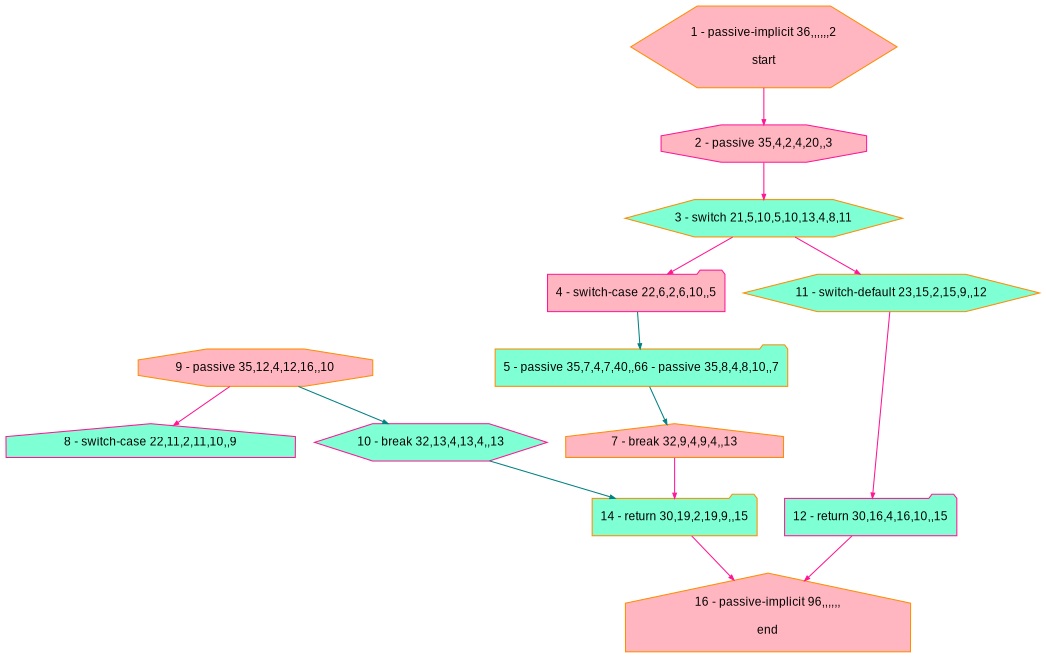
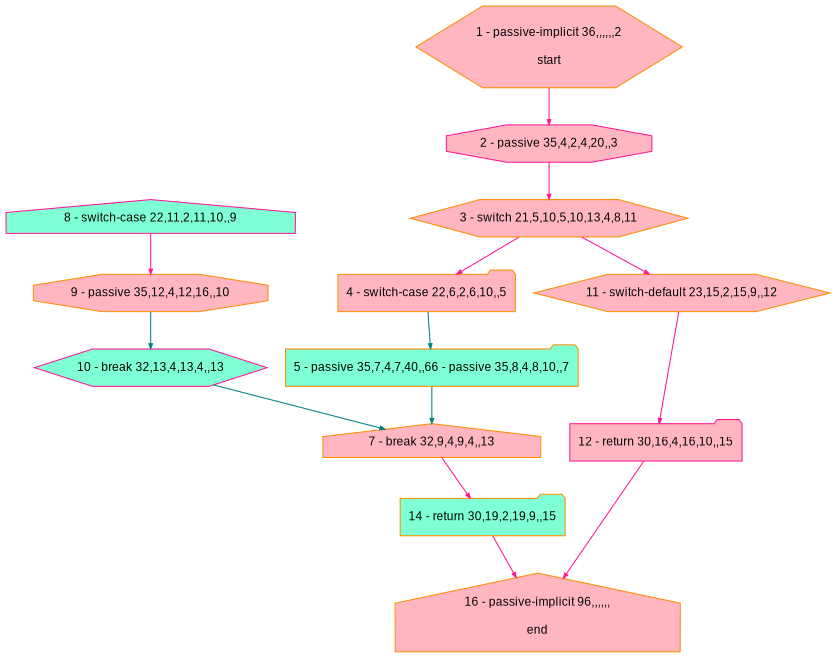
node "3 - switch 21,5,10,5,10,13,4,8,11": fillcolor aquamarine -> lightpink
node "4 - switch-case 22,6,2,6,10,,5": color deeppink -> darkorange
node "11 - switch-default 23,15,2,15,9,,12": fillcolor aquamarine -> lightpink
edge "9 - passive 35,12,4,12,16,,10" -> "8 - switch-case 22,11,2,11,10,,9": reversed
edge "10 - break 32,13,4,13,4,,13" -> "14 - return 30,19,2,19,9,,15": now "10 - break 32,13,4,13,4,,13" -> "7 - break 32,9,4,9,4,,13"
node "12 - return 30,16,4,16,10,,15": fillcolor aquamarine -> lightpink
